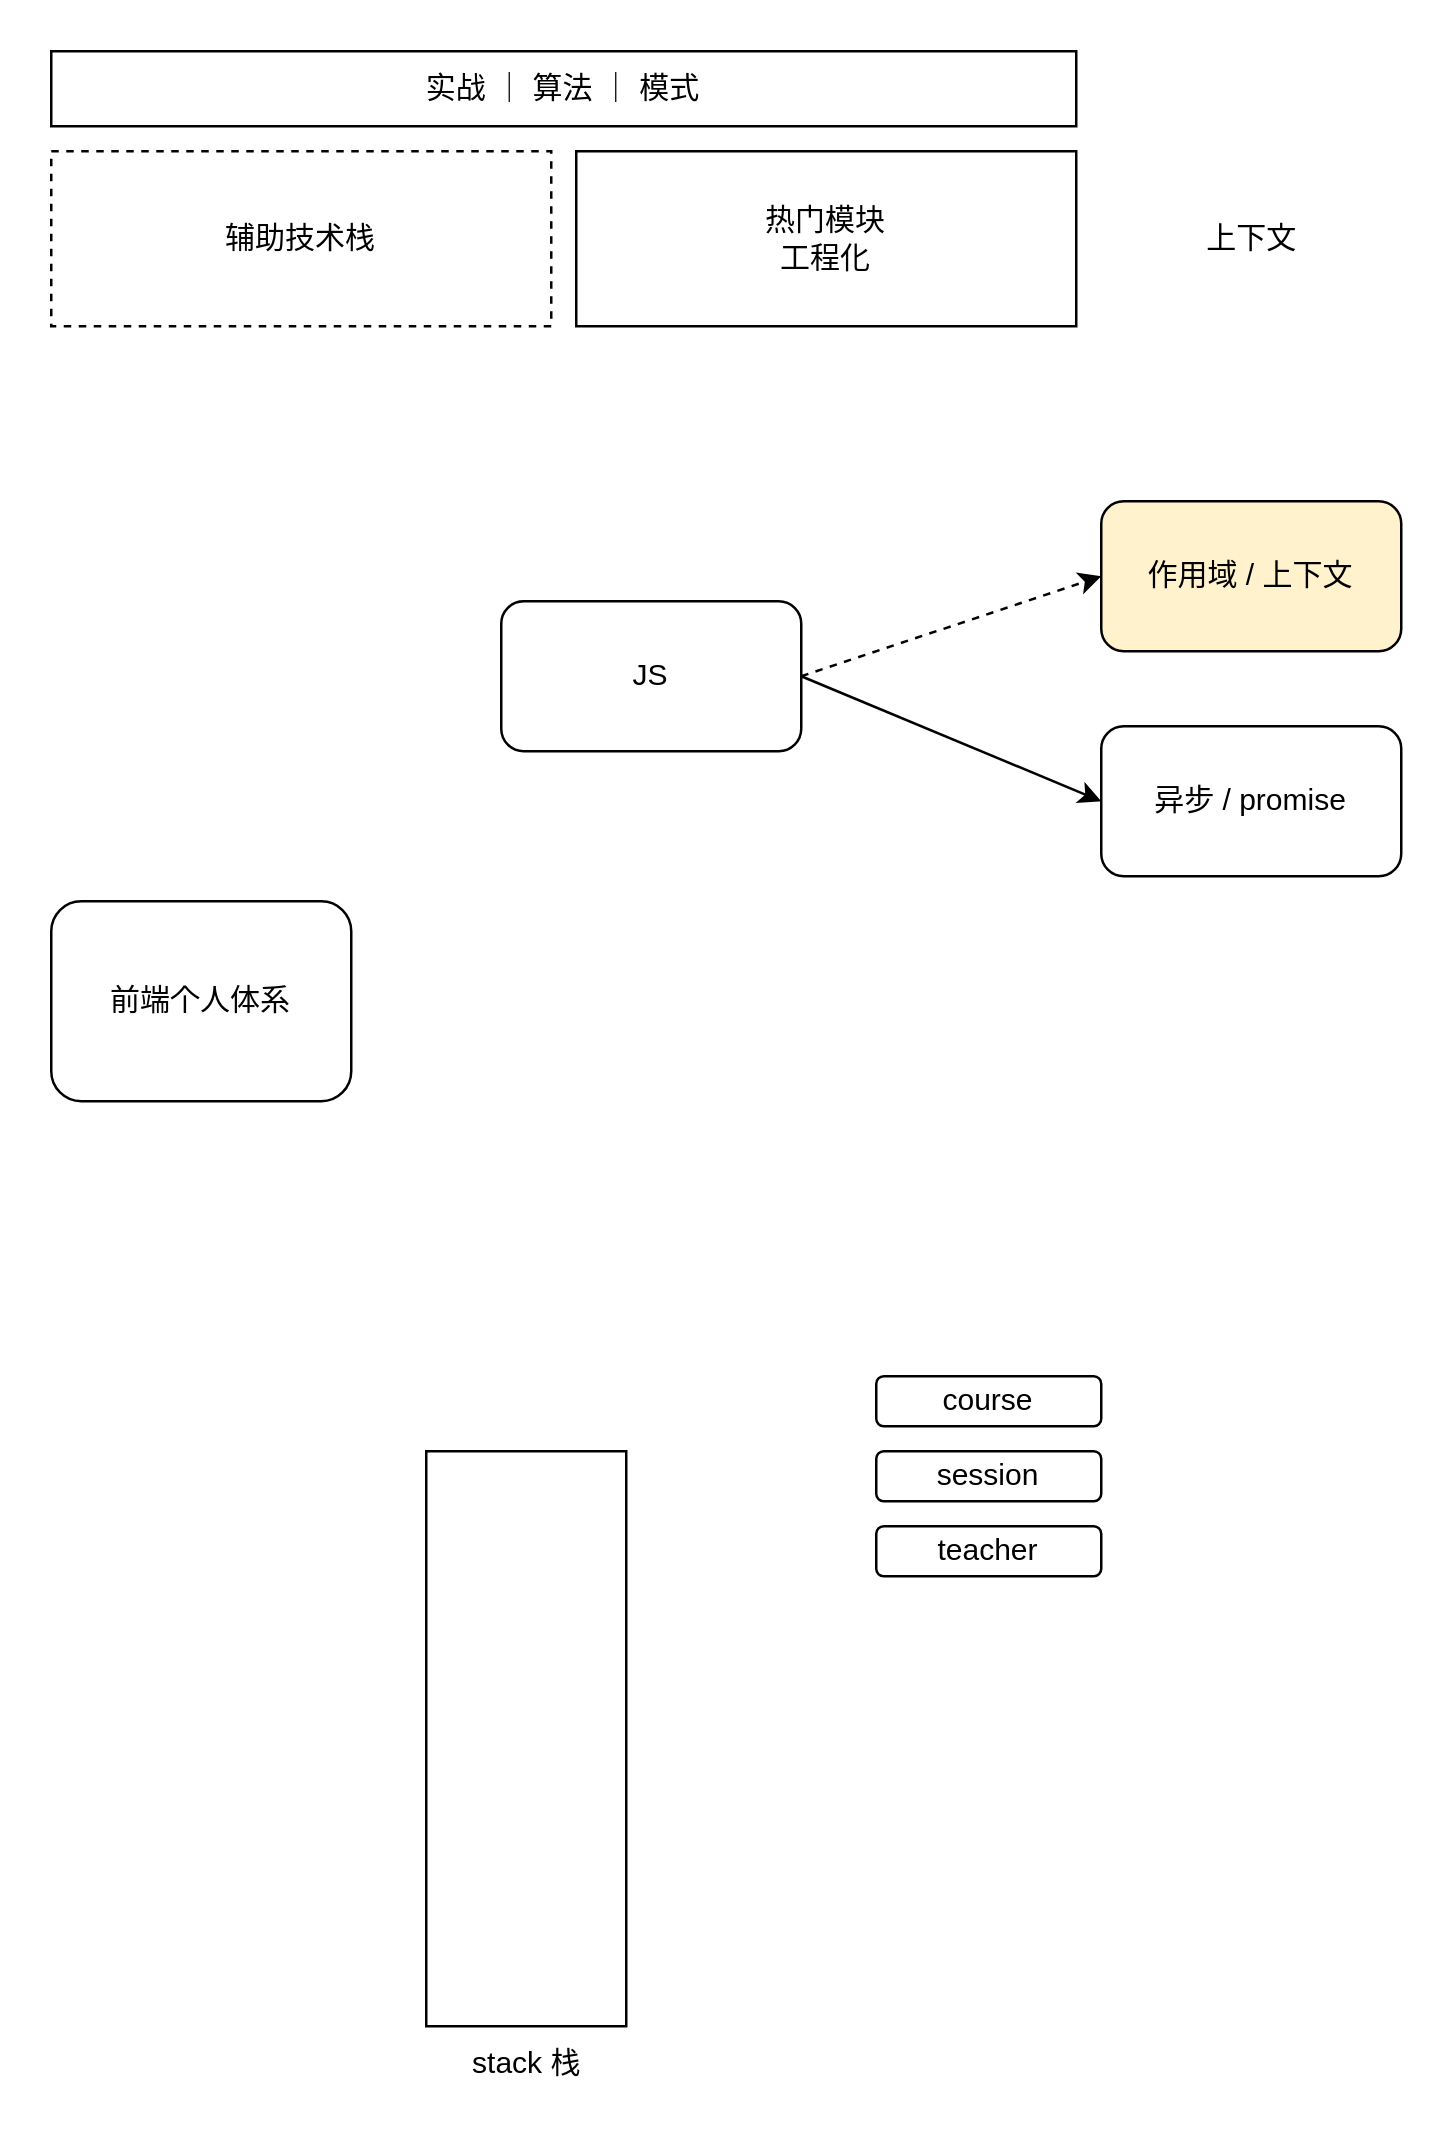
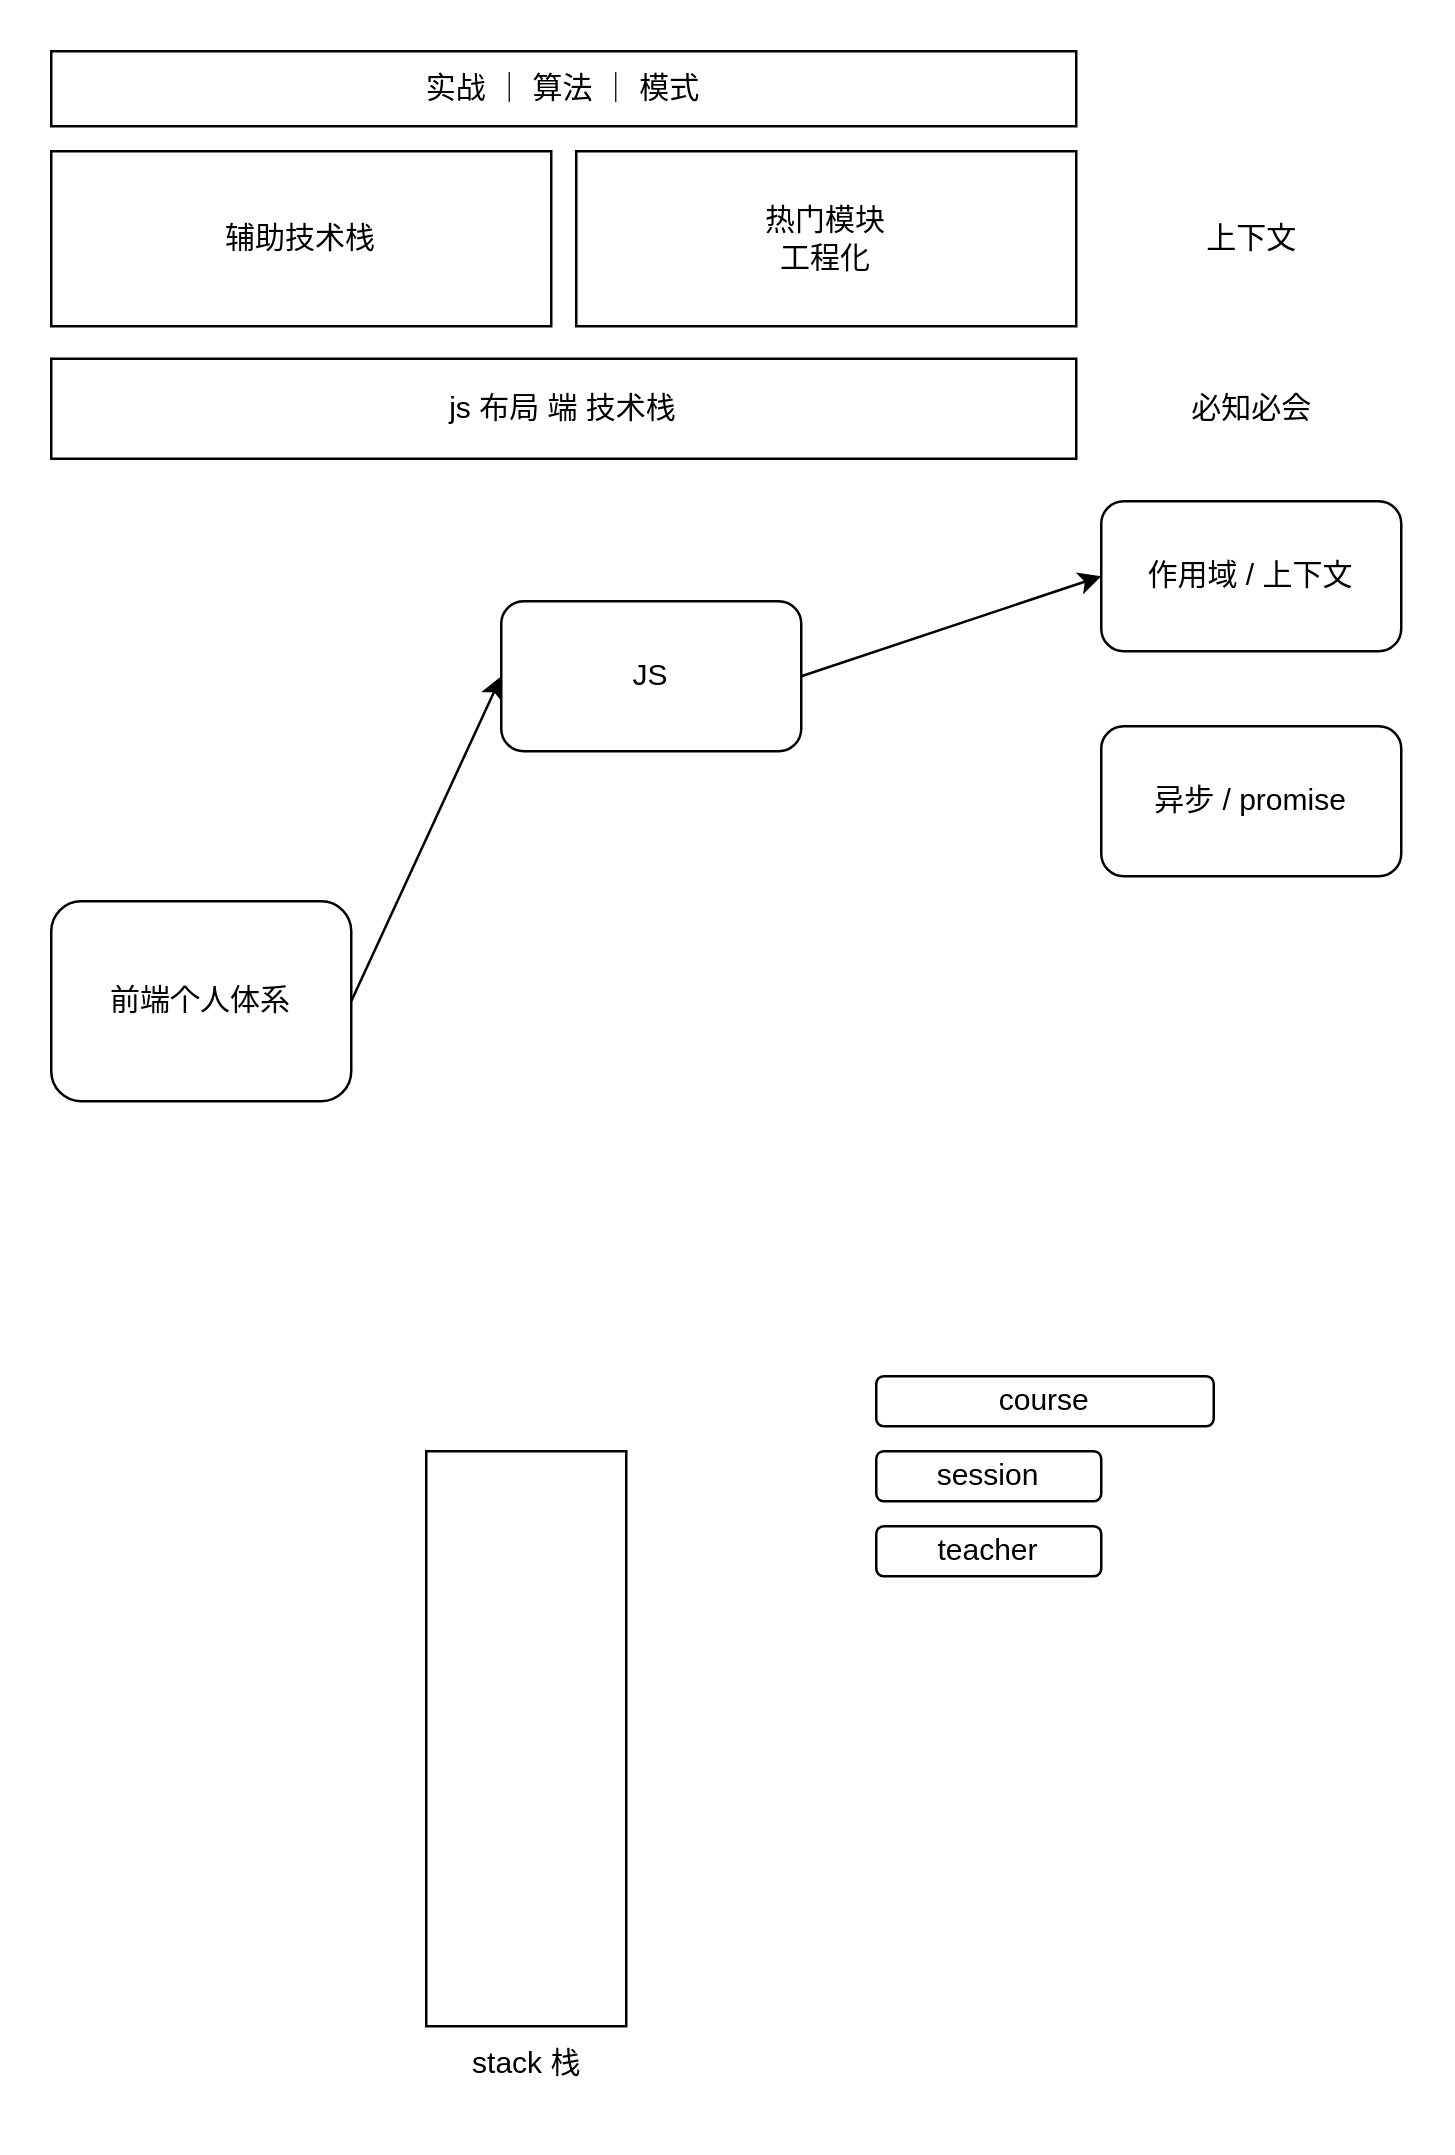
node "辅助技术栈": style dashed -> solid
node "js 布局 端 技术栈": added
node "必知必会": added
node "作用域 / 上下文": fillcolor #fff2cc -> #ffffff
edge "JS" -> "作用域 / 上下文": style dashed -> solid
edge "JS" -> "异步 / promise": removed
edge "前端个人体系" -> "JS": added
node "course": size 225x50 -> 338x50
